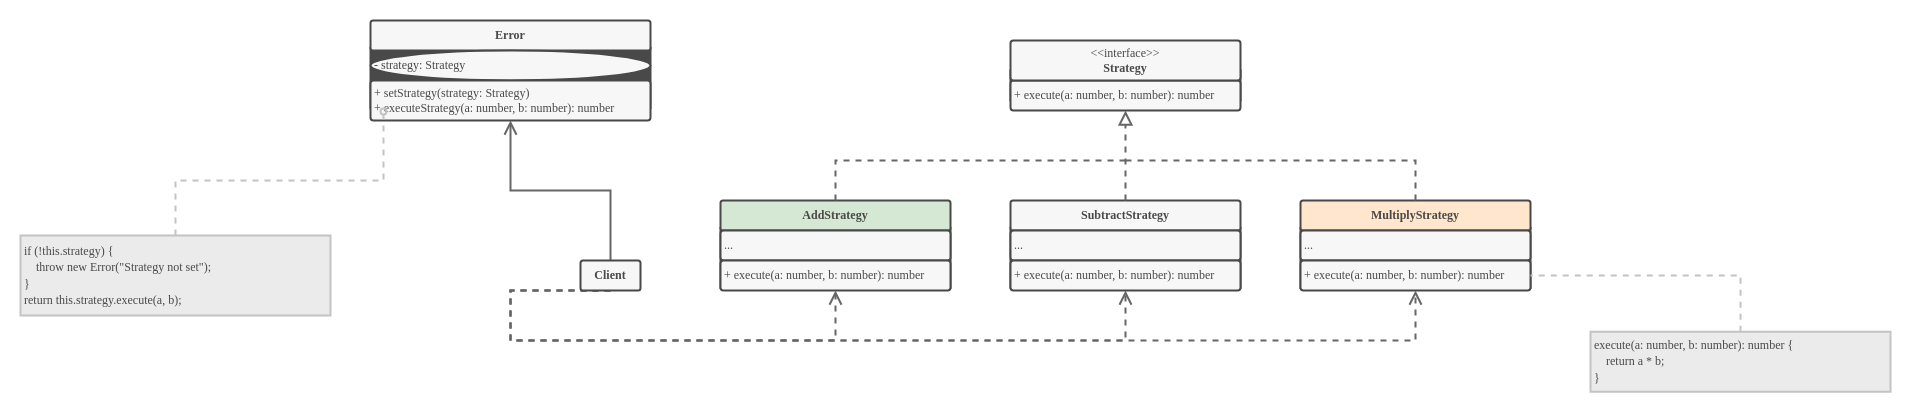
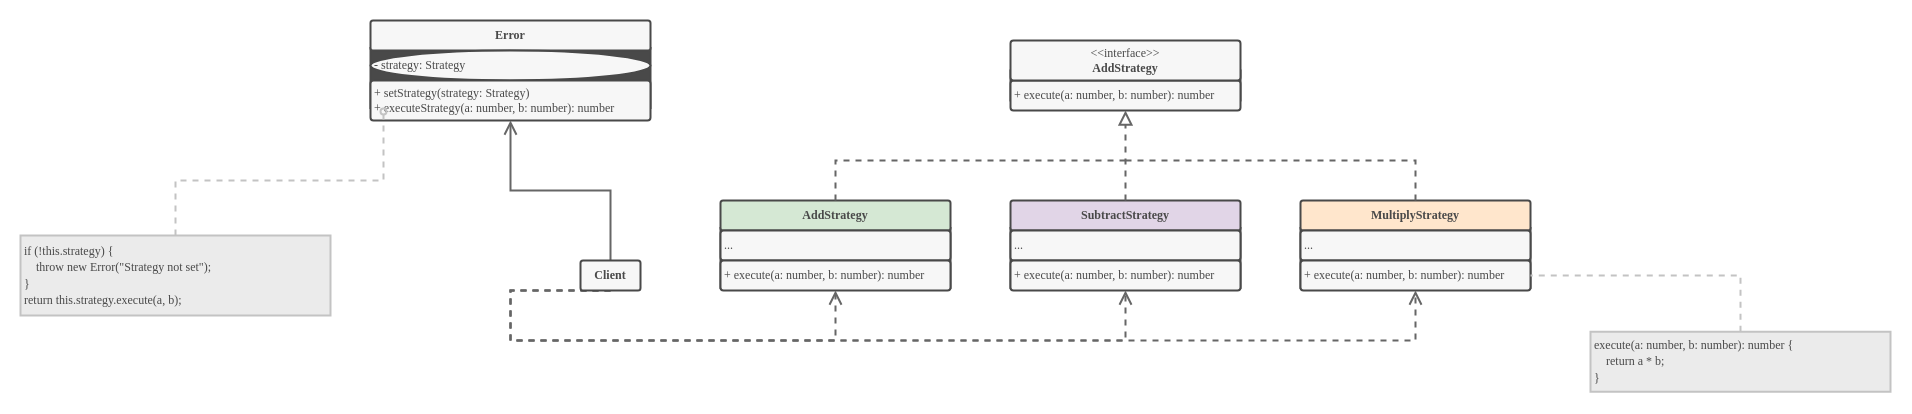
node "<<interface>> Strategy": label "<<interface>> Strategy" -> "<<interface>> AddStrategy"
node "SubtractStrategy": fillcolor #f7f7f7 -> #e1d5e7
